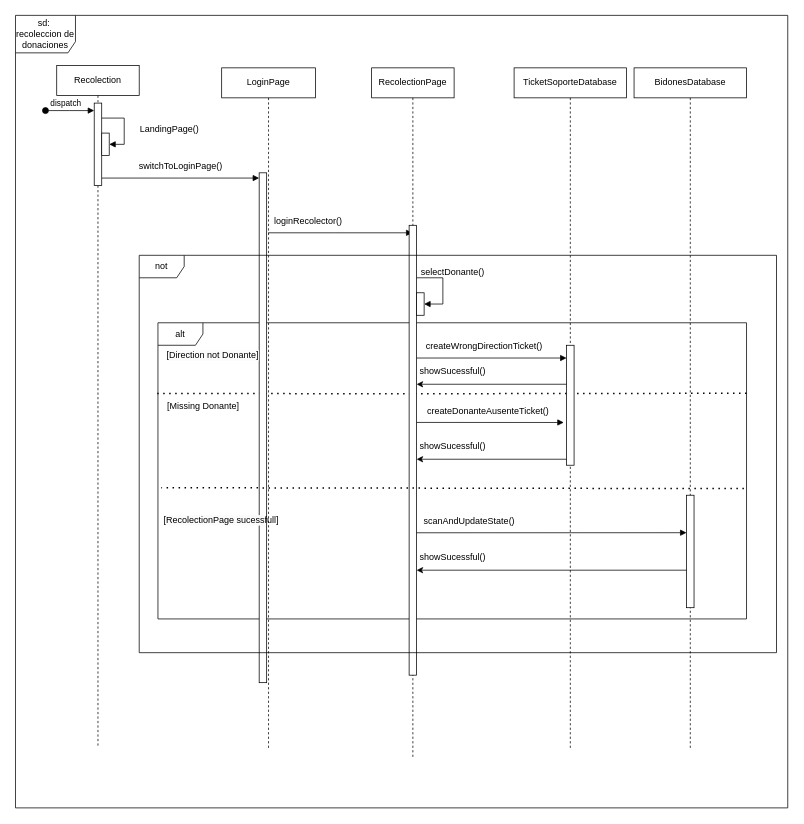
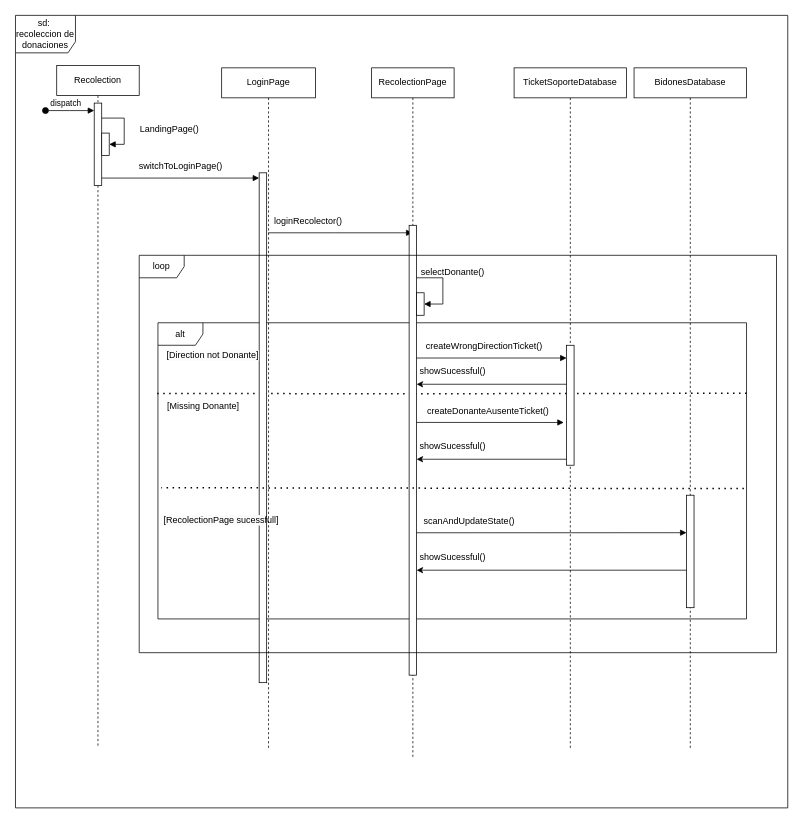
node "not": label "not" -> "loop"
